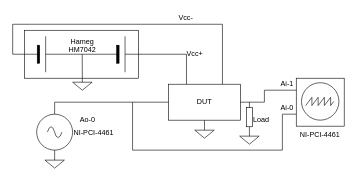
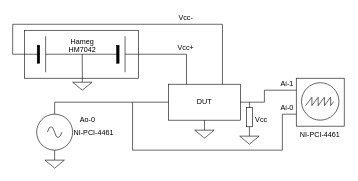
node "Vcc+": moved (195, 54) -> (186, 48)
node "Load": label "Load" -> "Vcc"
